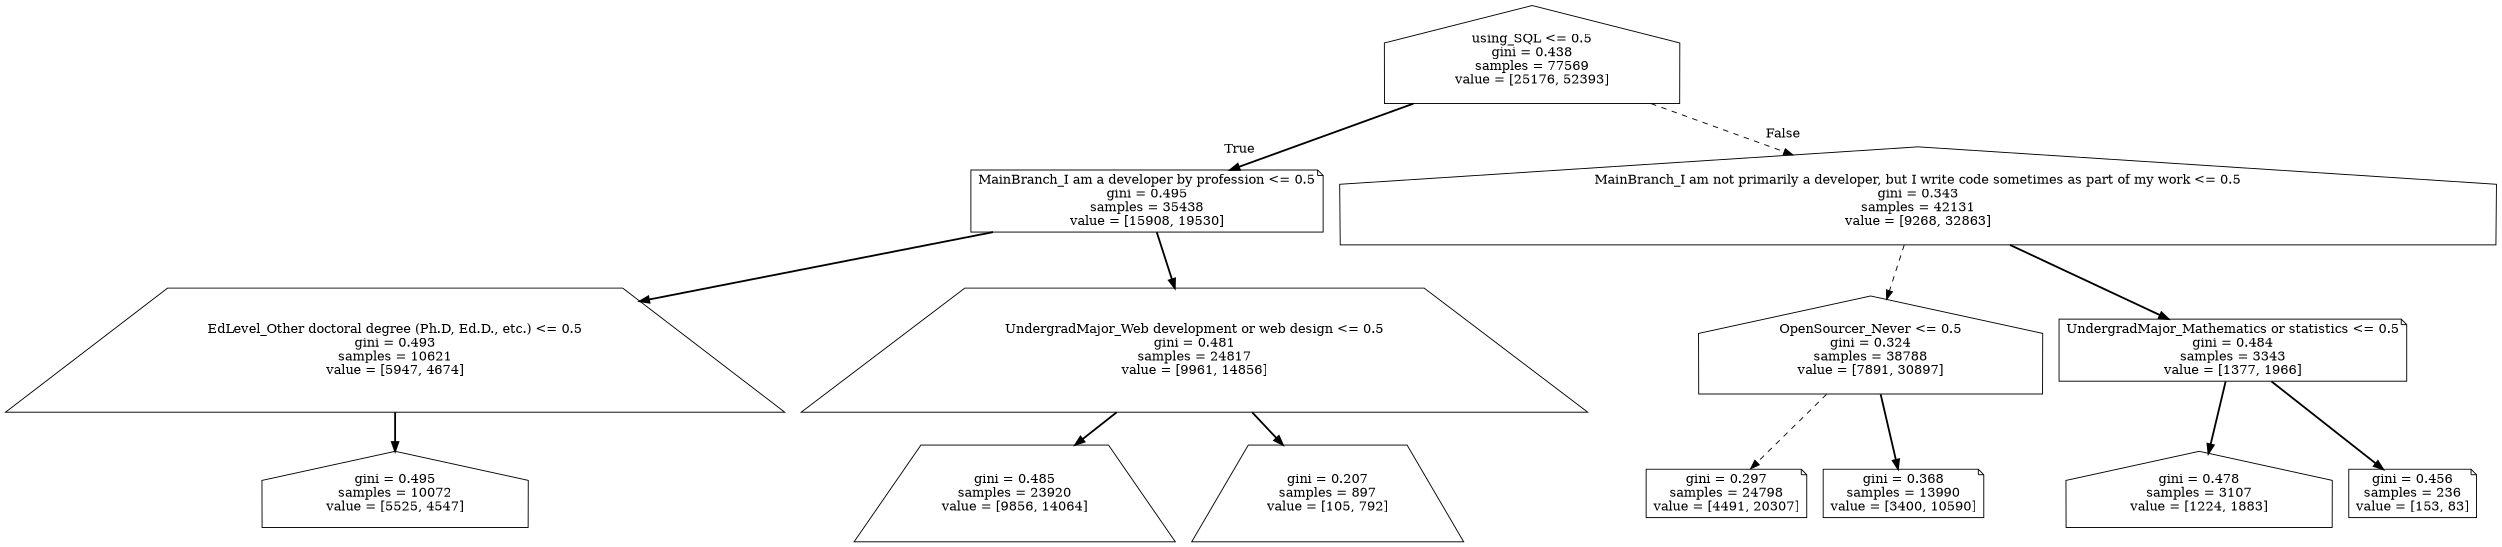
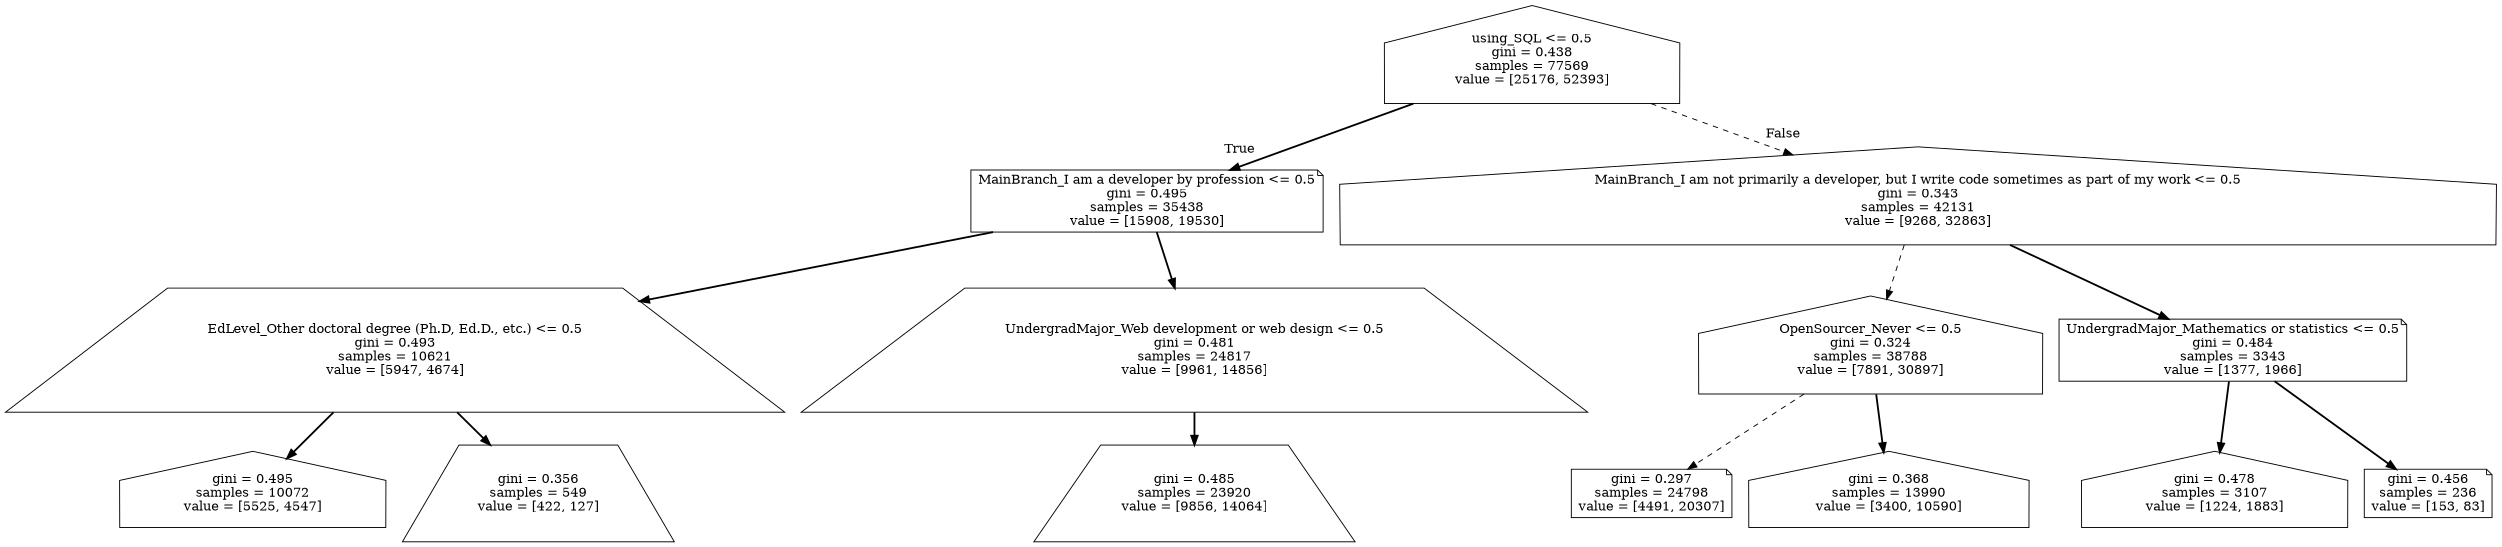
node "gini = 0.356 samples = 549 value = [422, 127]": added
node "gini = 0.207 samples = 897 value = [105, 792]": removed
node "gini = 0.368 samples = 13990 value = [3400, 10590]": shape note -> house
